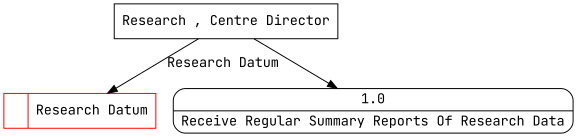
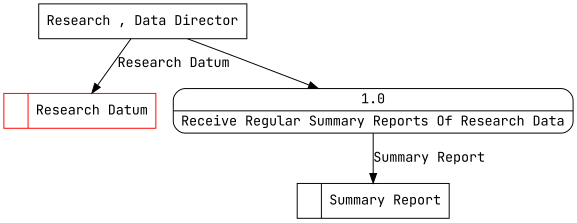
node "Research , Centre Director": label "Research , Centre Director" -> "Research , Data Director"
node "Summary Report": added
